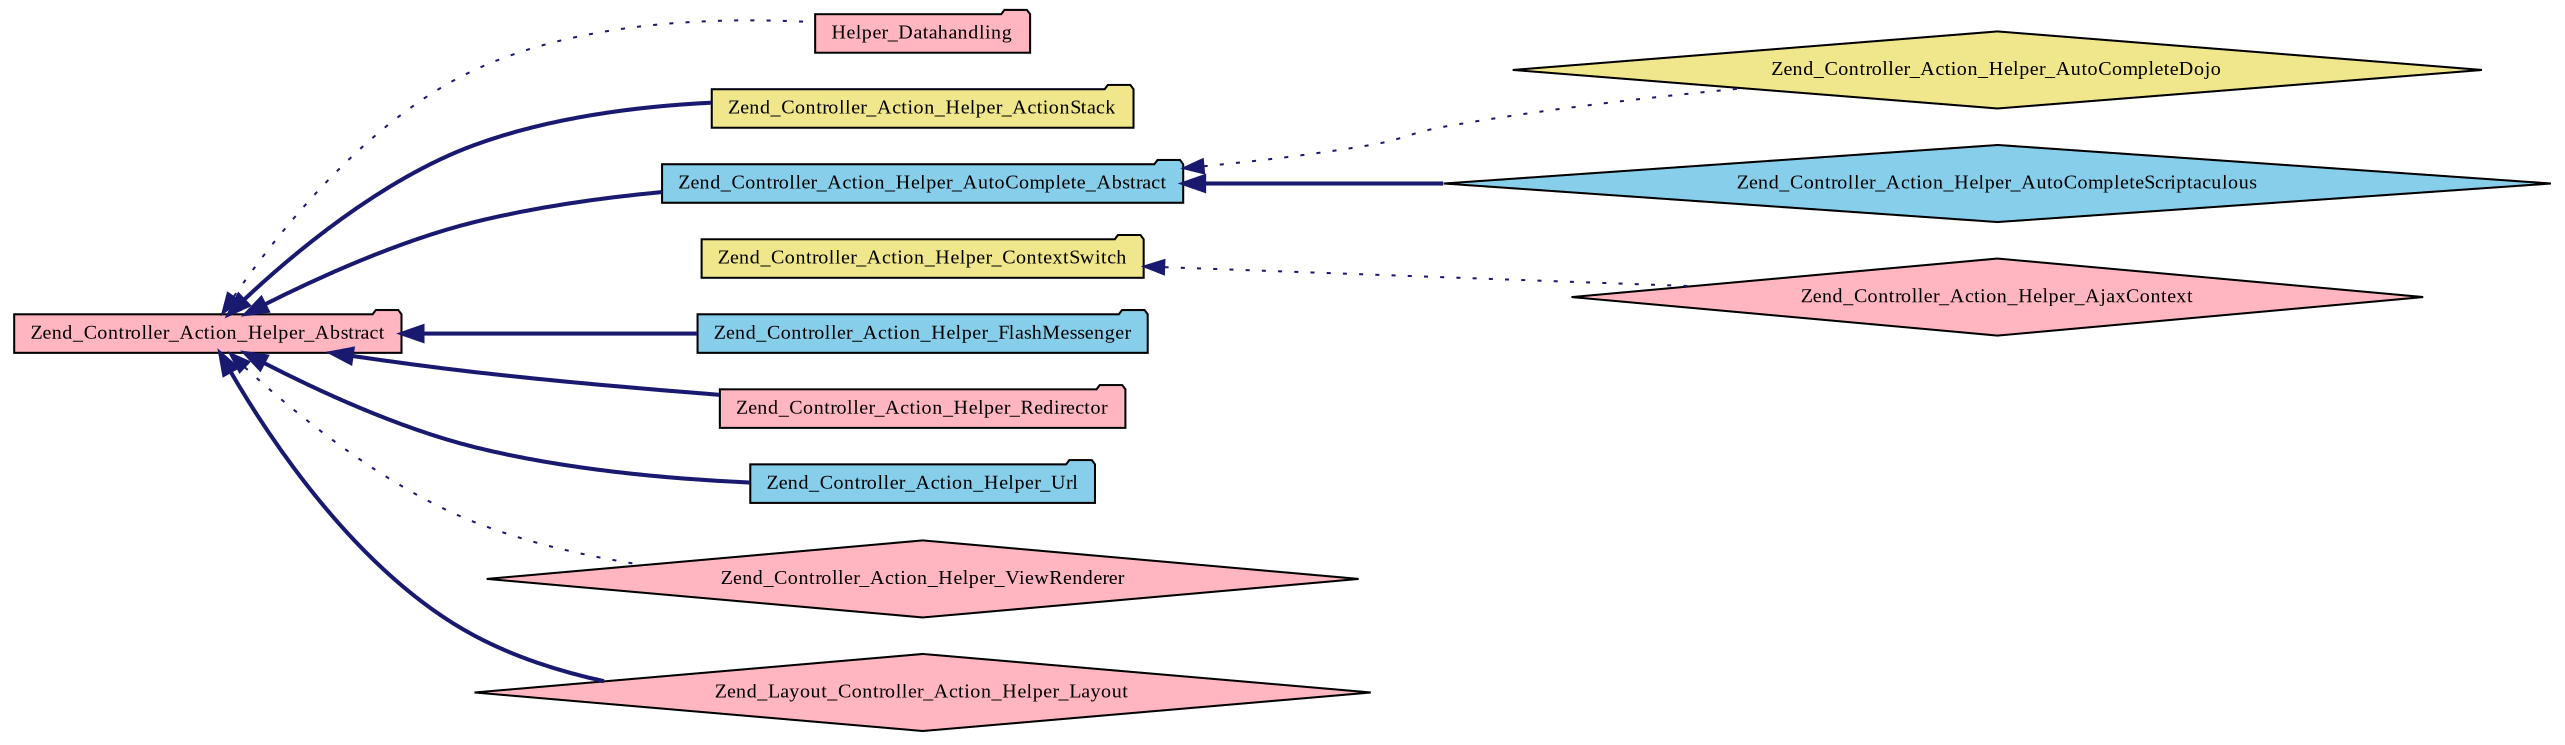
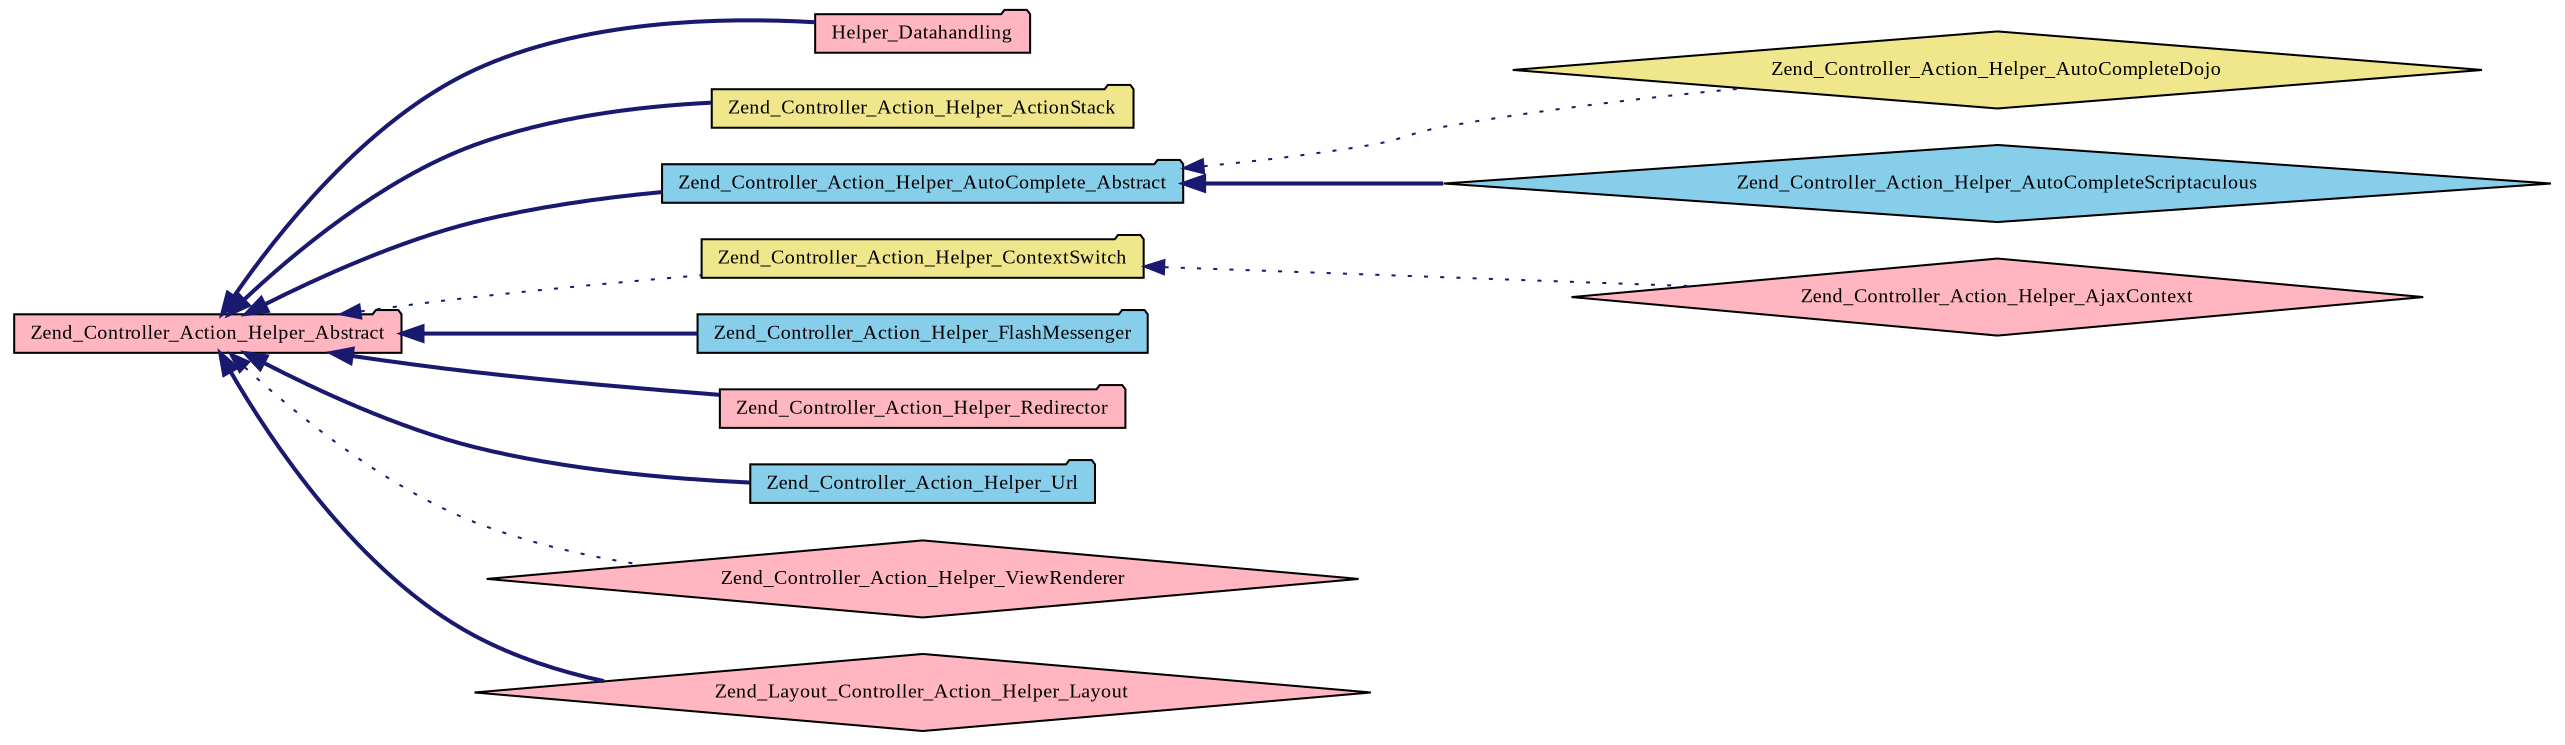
edge "Helper_Datahandling" -> "Zend_Controller_Action_Helper_Abstract": style dotted -> bold
edge "Zend_Controller_Action_Helper_ContextSwitch" -> "Zend_Controller_Action_Helper_Abstract": added
